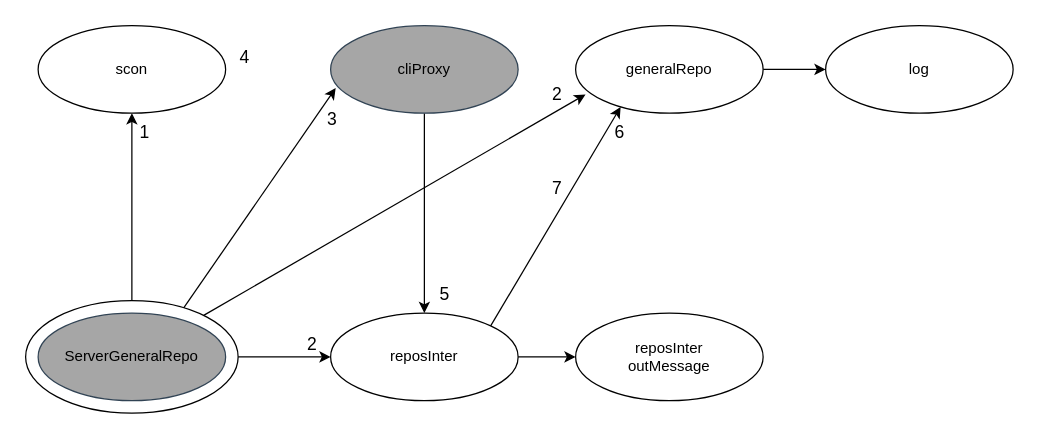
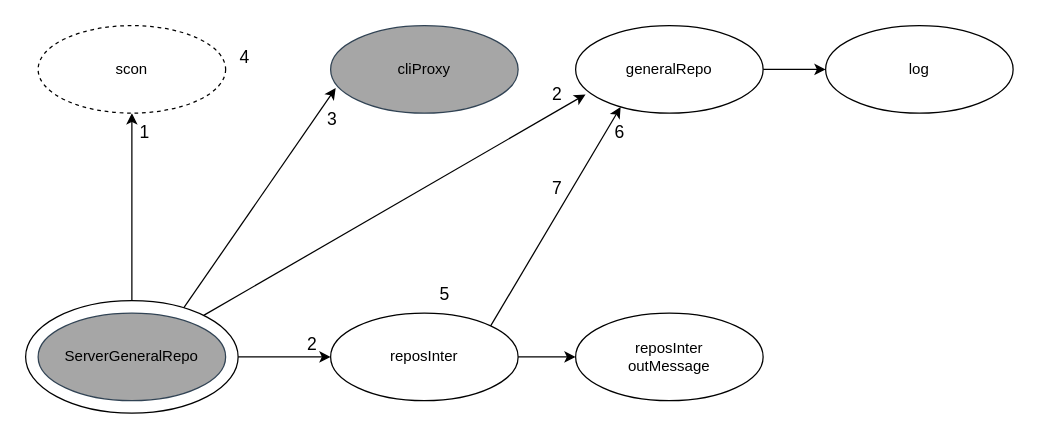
node "scon": style solid -> dashed
edge "cliProxy" -> "reposInter": removed
